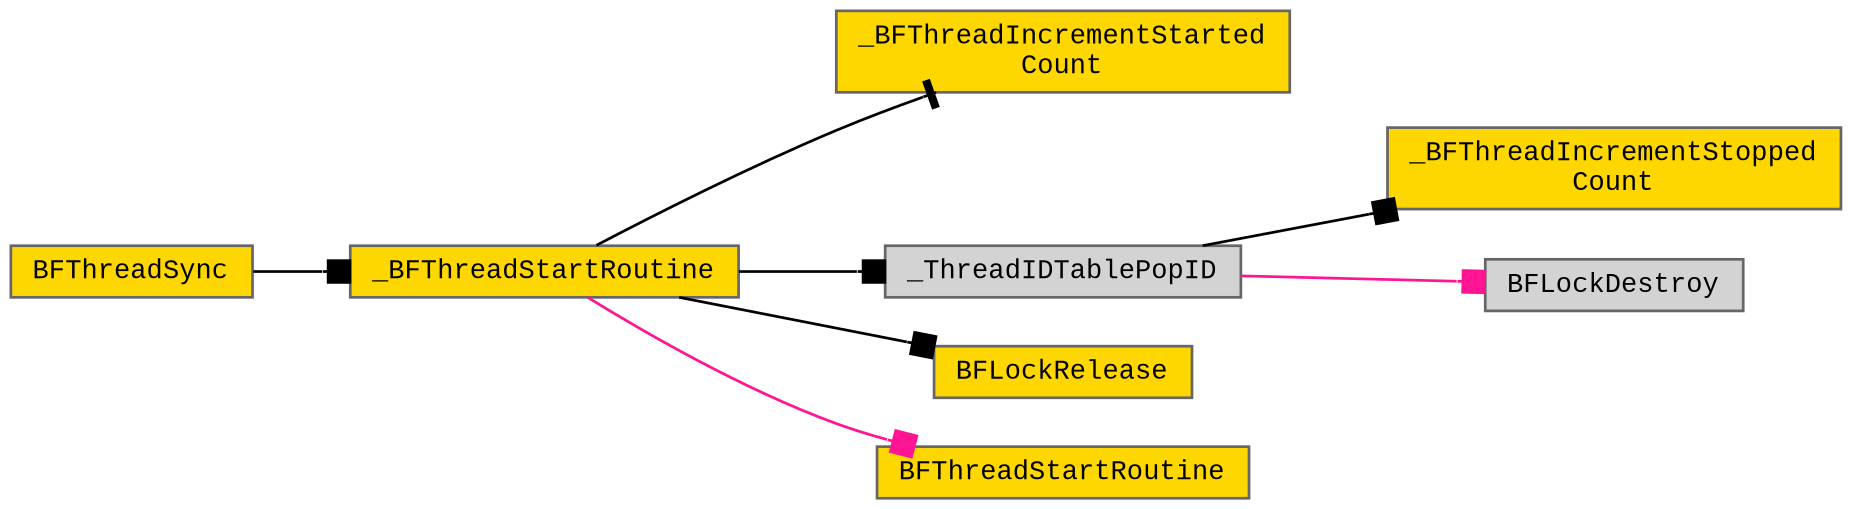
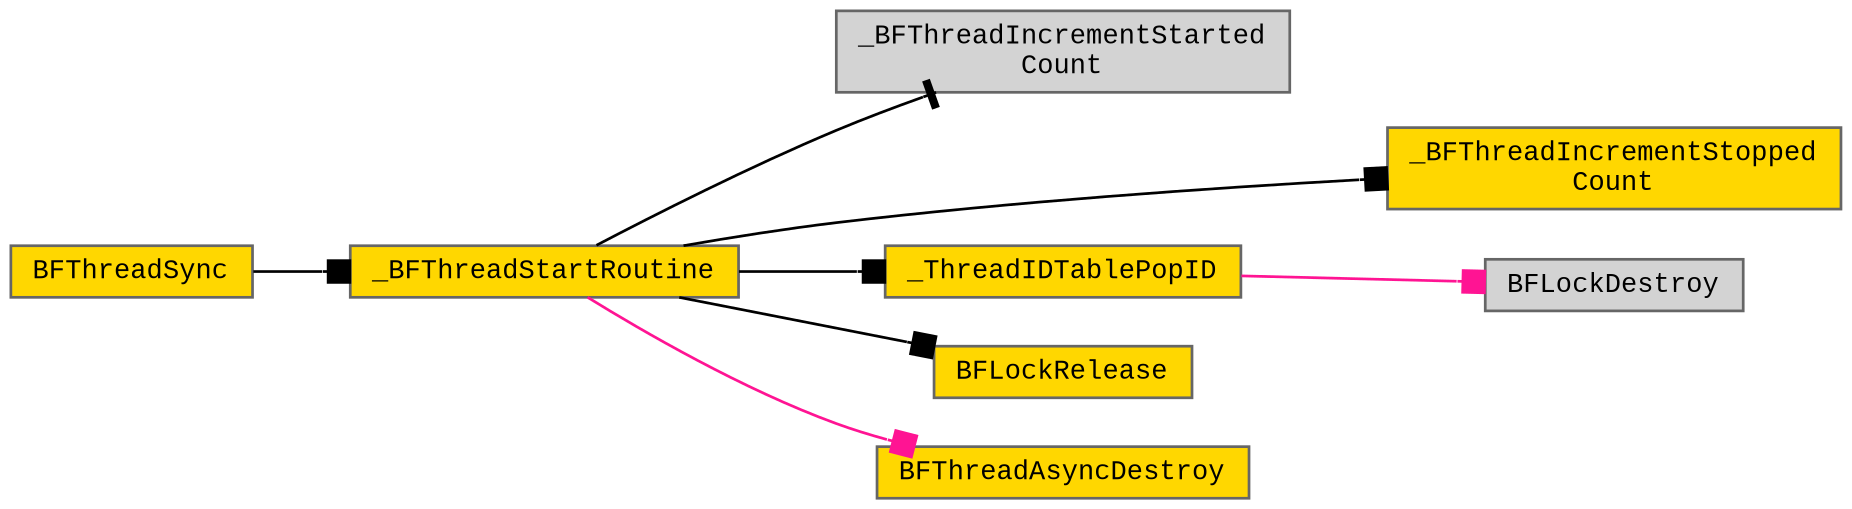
node "_BFThreadIncrementStarted Count": fillcolor gold -> lightgrey
edge "_ThreadIDTablePopID" -> "_BFThreadIncrementStopped Count": now "_BFThreadStartRoutine" -> "_BFThreadIncrementStopped Count"
node "_ThreadIDTablePopID": fillcolor lightgrey -> gold
node "BFThreadStartRoutine": label "BFThreadStartRoutine" -> "BFThreadAsyncDestroy"
